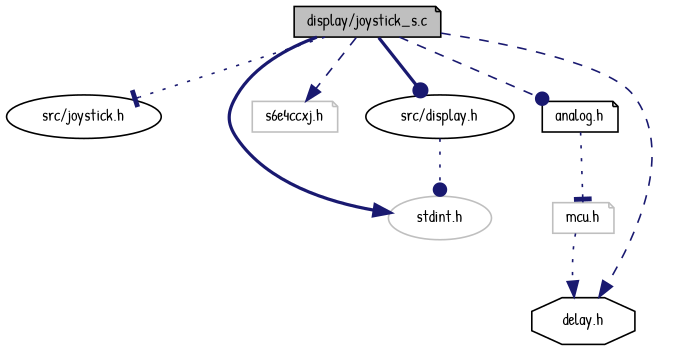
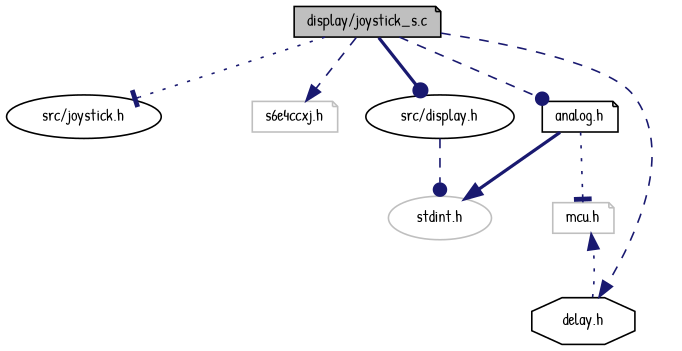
edge "display/joystick_s.c" -> "stdint.h": now "analog.h" -> "stdint.h"
edge "src/display.h" -> "stdint.h": style dotted -> dashed
edge "mcu.h" -> "delay.h": reversed
